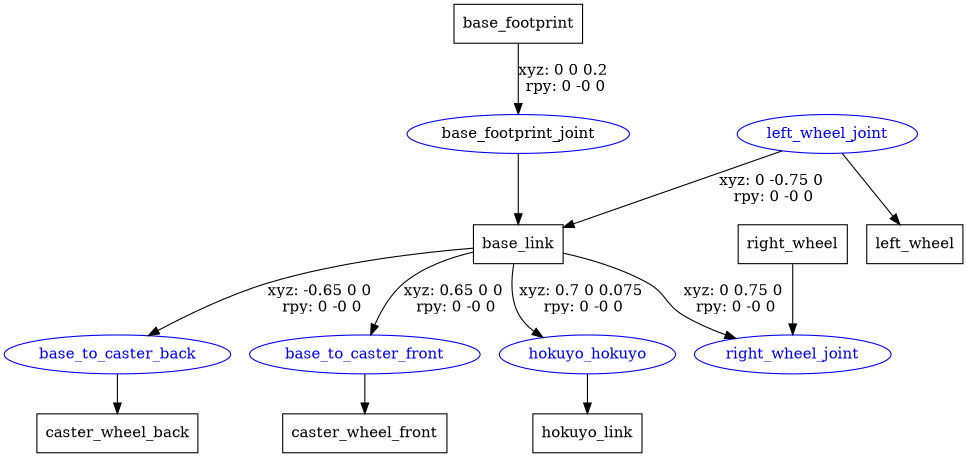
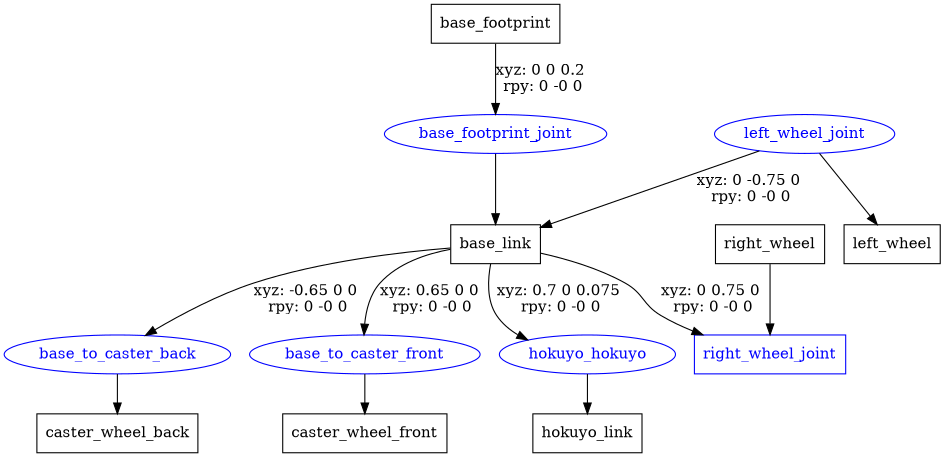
node "base_footprint_joint": fontcolor black -> blue
node "right_wheel_joint": shape ellipse -> box
